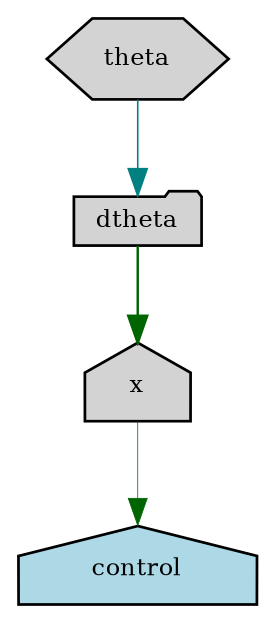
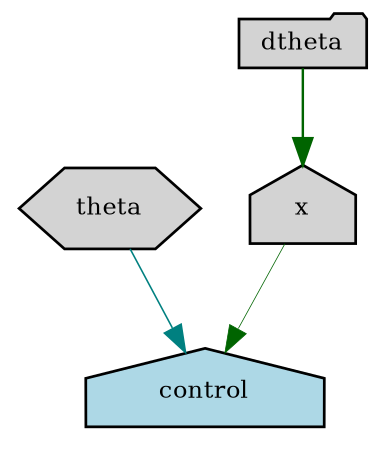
edge "theta" -> "dtheta": now "theta" -> "control"
